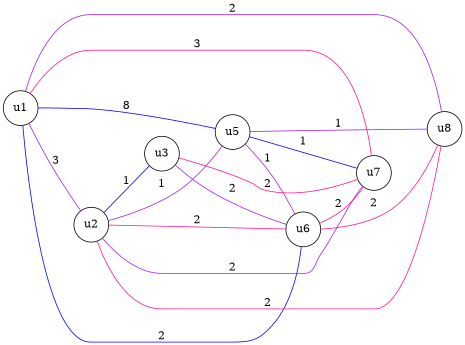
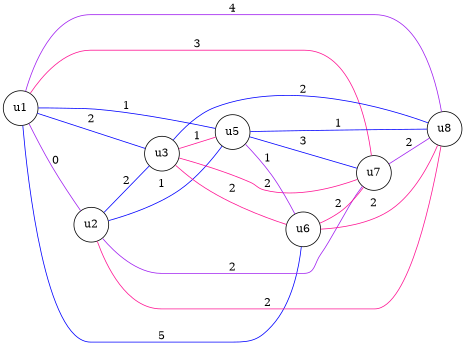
edge "u1" -- "u8": label "2" -> "4"
edge "u8" -- "u3": added, label "2"
edge "u1" -- "u5": label "8" -> "1"
edge "u8" -- "u5": color purple -> blue
edge "u1" -- "u3": added, label "2"
edge "u5" -- "u7": label "1" -> "3"
edge "u5" -- "u3": added, label "1"
edge "u8" -- "u7": added, label "2"
edge "u1" -- "u2": label "3" -> "0"
edge "u3" -- "u2": label "1" -> "2"
edge "u5" -- "u2": color purple -> blue
edge "u3" -- "u6": color purple -> deeppink
edge "u2" -- "u6": removed, label "2"
edge "u1" -- "u6": label "2" -> "5"
